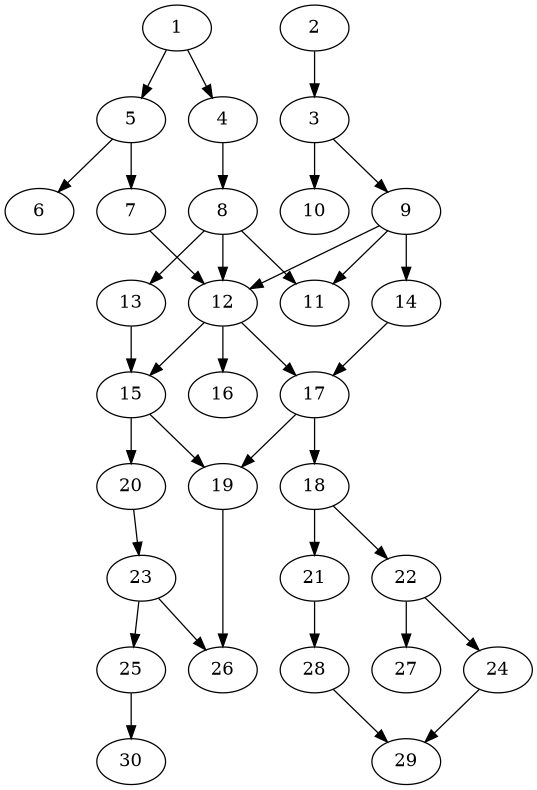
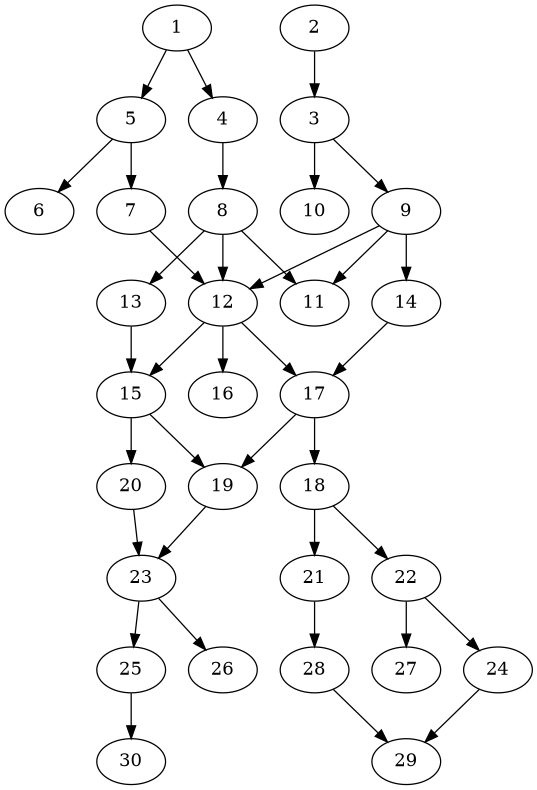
edge "19" -> "26": now "19" -> "23"
